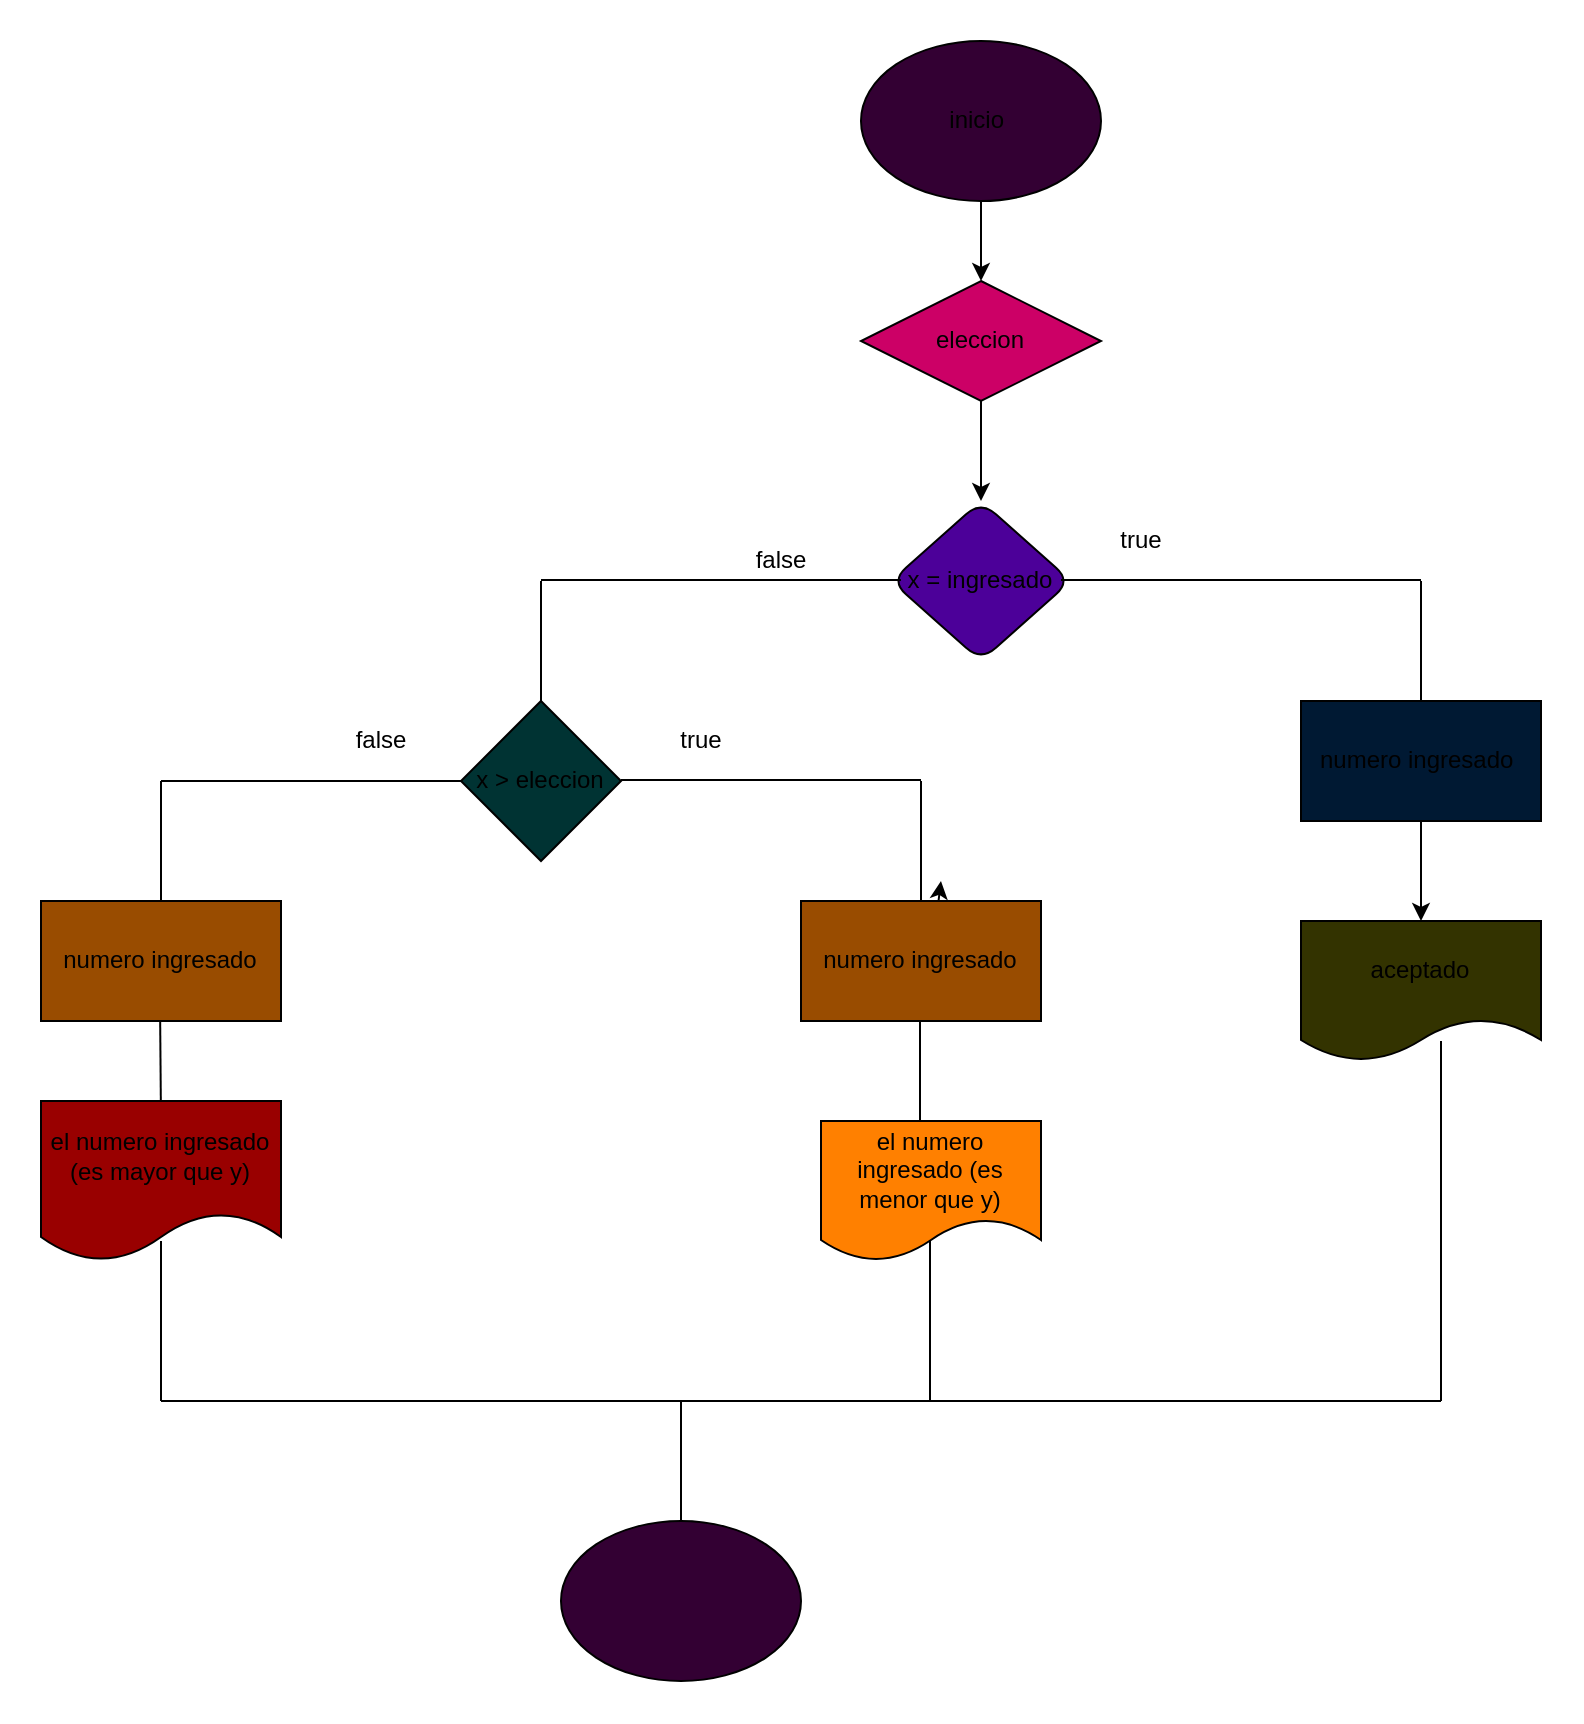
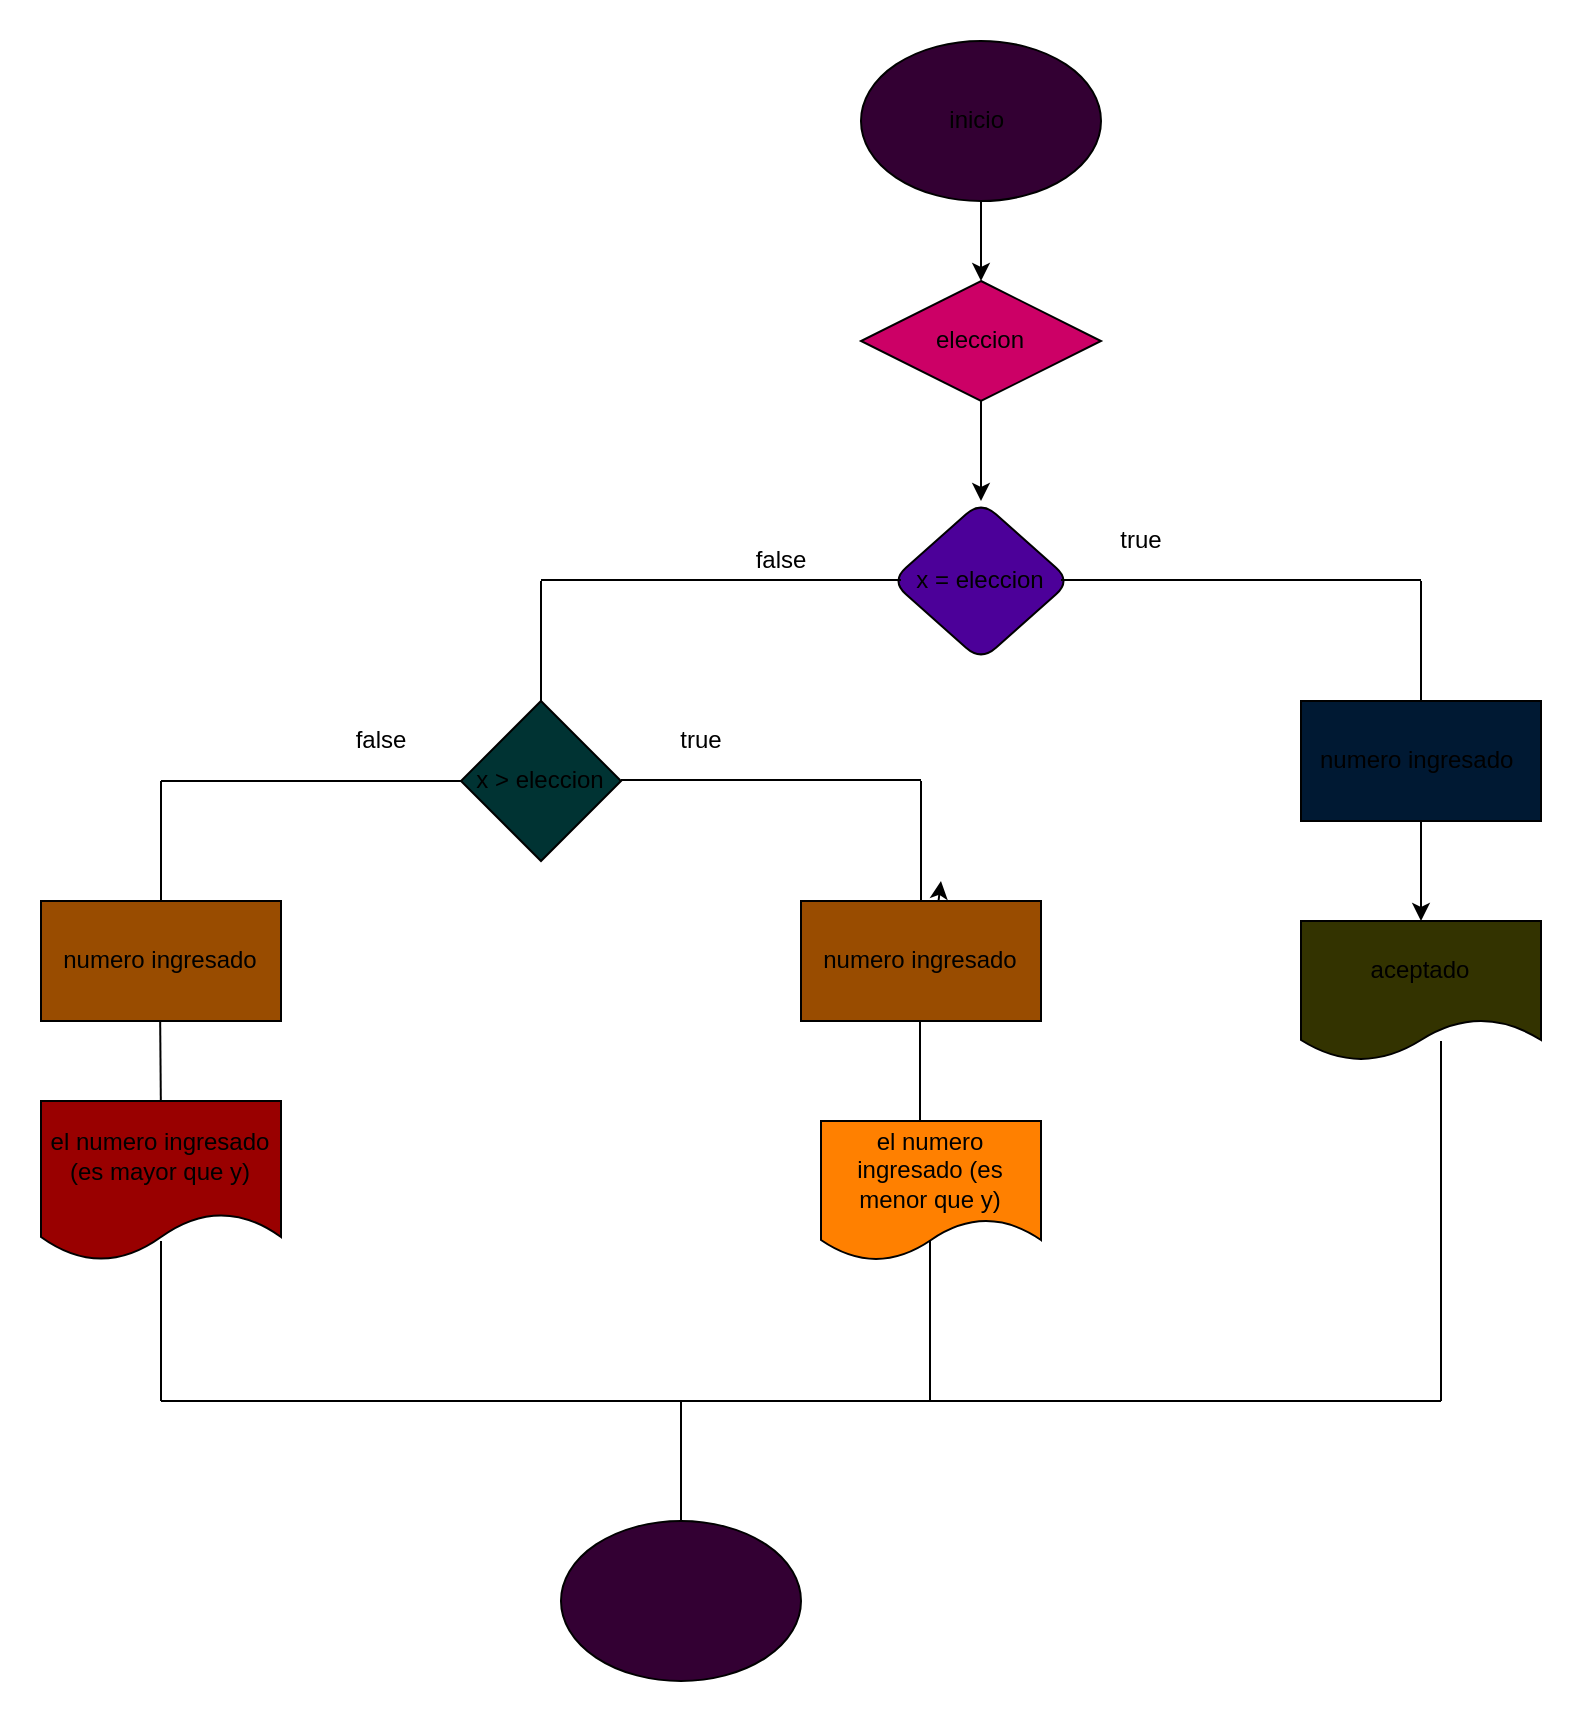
node "x = ingresado": label "x = ingresado" -> "x = eleccion"
